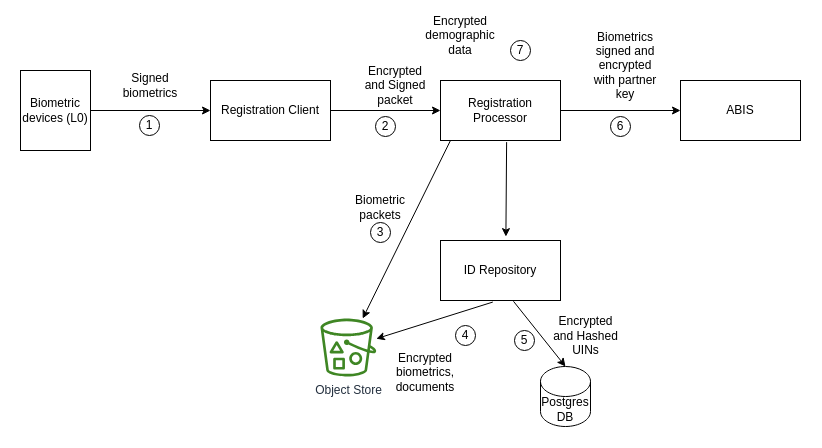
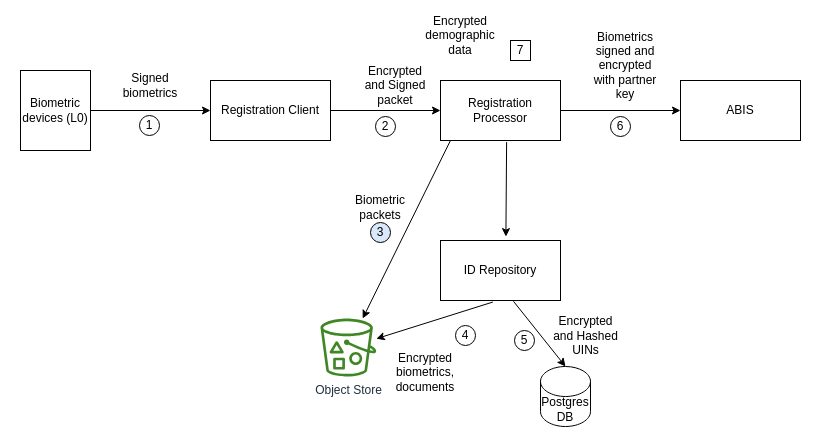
node "7": shape ellipse -> rectangle
node "3": fillcolor #ffffff -> #dae8fc
